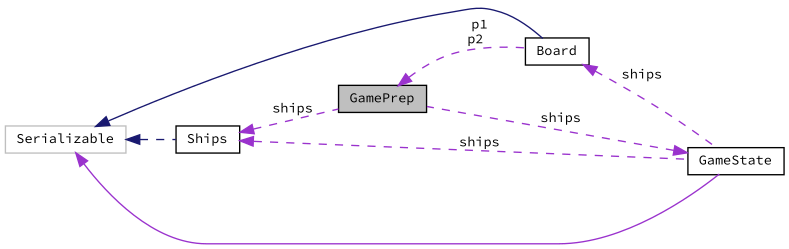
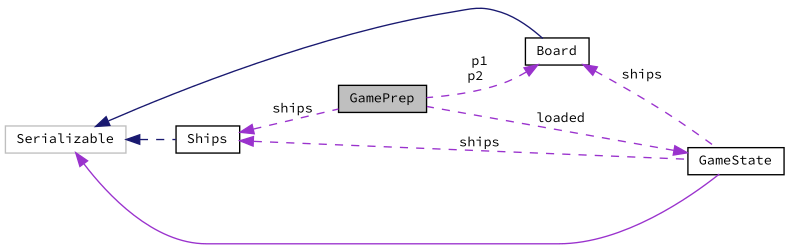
edge "Board" -> "GamePrep": reversed
edge "GamePrep" -> "GameState": label " ships" -> " loaded"
